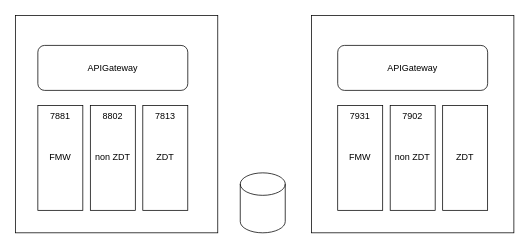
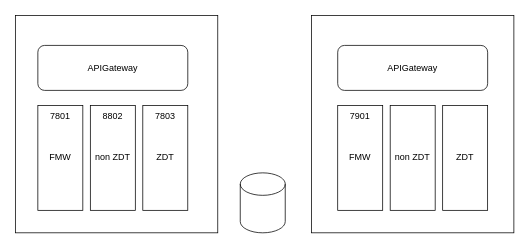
node "7881": label "7881" -> "7801"
node "7813": label "7813" -> "7803"
node "7931": label "7931" -> "7901"
node "7902": removed
